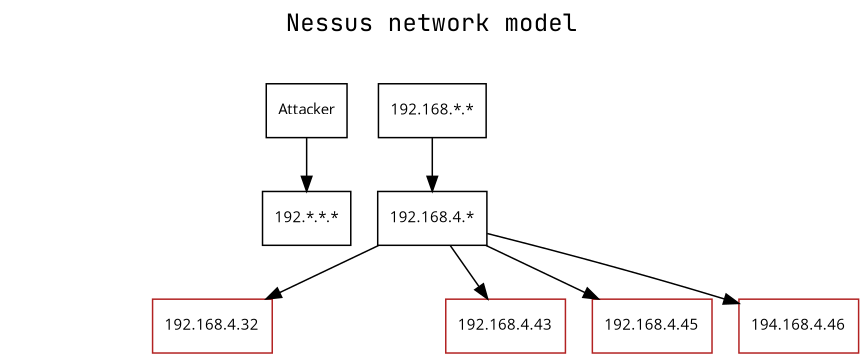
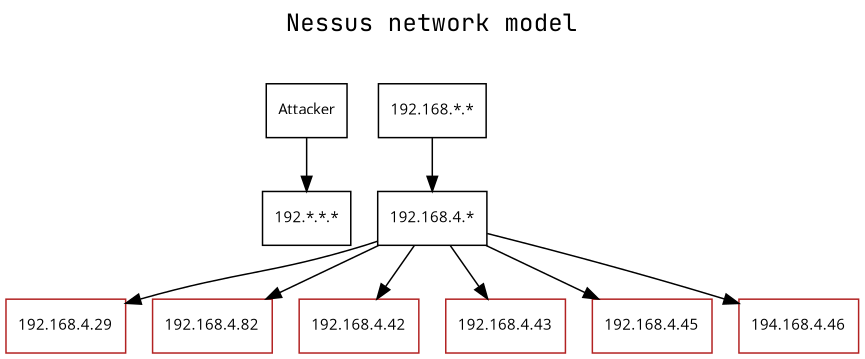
node "192.168.4.29": added
node "192.168.4.32": label "192.168.4.32" -> "192.168.4.82"
node "192.168.4.42": added
